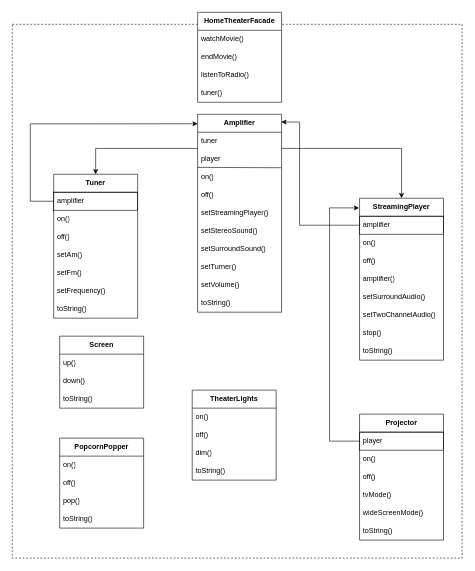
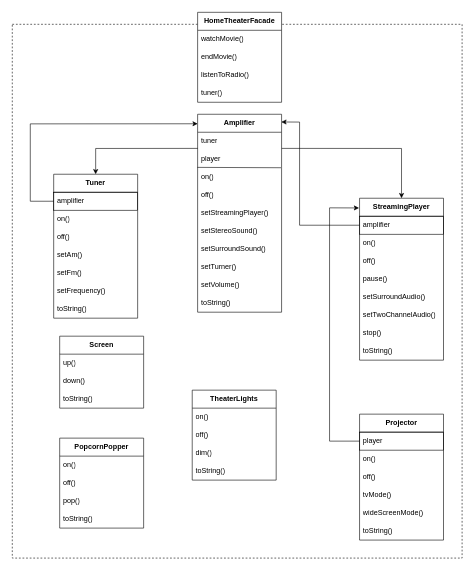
node "amplifier()": label "amplifier()" -> "pause()"
